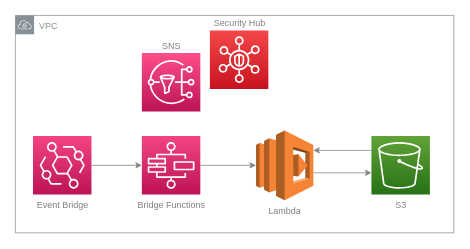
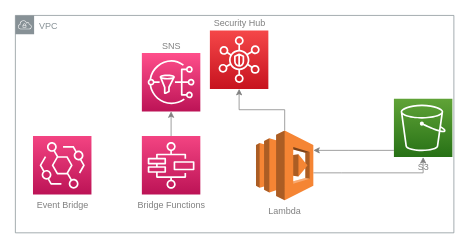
edge "Lambda" -> "Security Hub": added
edge "Bridge Functions" -> "SNS": added
edge "Event Bridge" -> "Bridge Functions": removed
edge "Bridge Functions" -> "Lambda": removed
node "S3": moved (401, 165) -> (423, 128)
